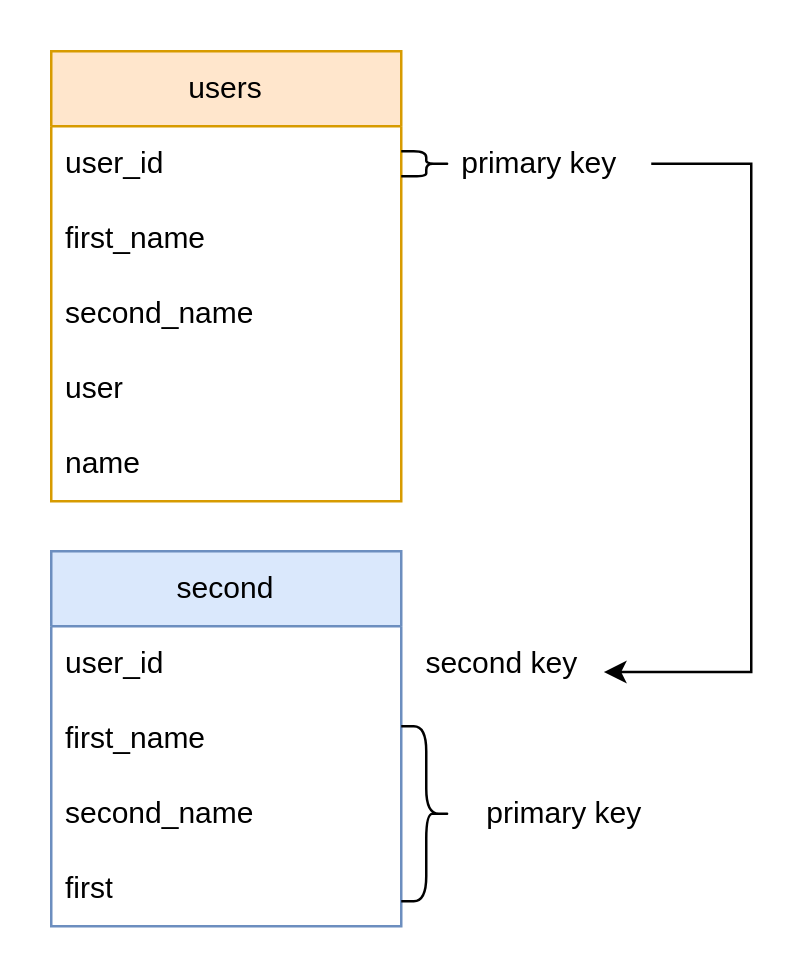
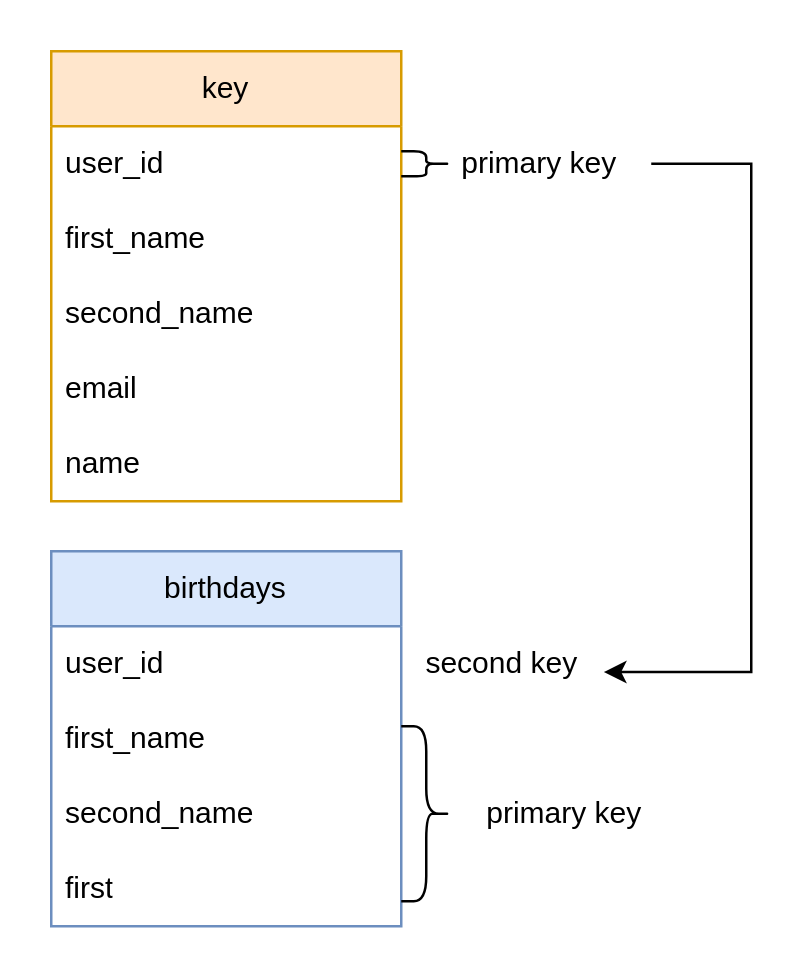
node "users": label "users" -> "key"
node "user": label "user" -> "email"
node "second": label "second" -> "birthdays"
